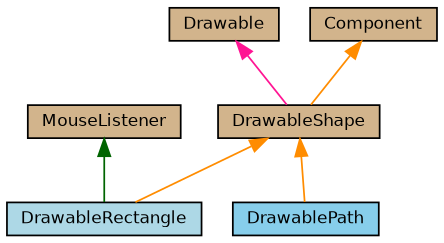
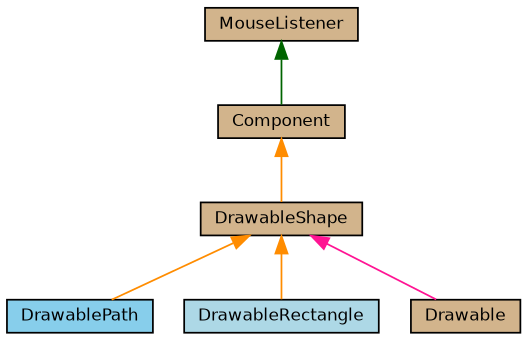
edge "DrawableShape" -> "Drawable": reversed
edge "DrawableRectangle" -> "MouseListener": now "Component" -> "MouseListener"
